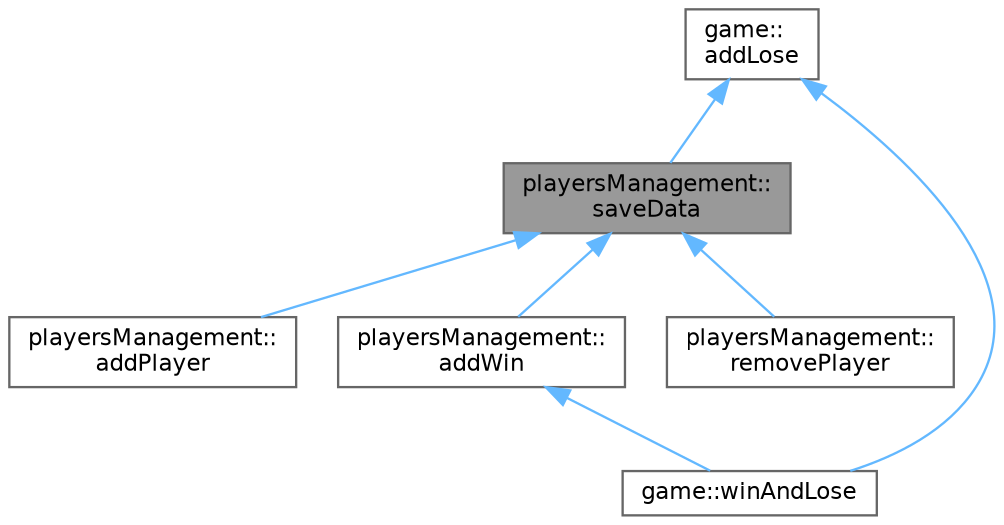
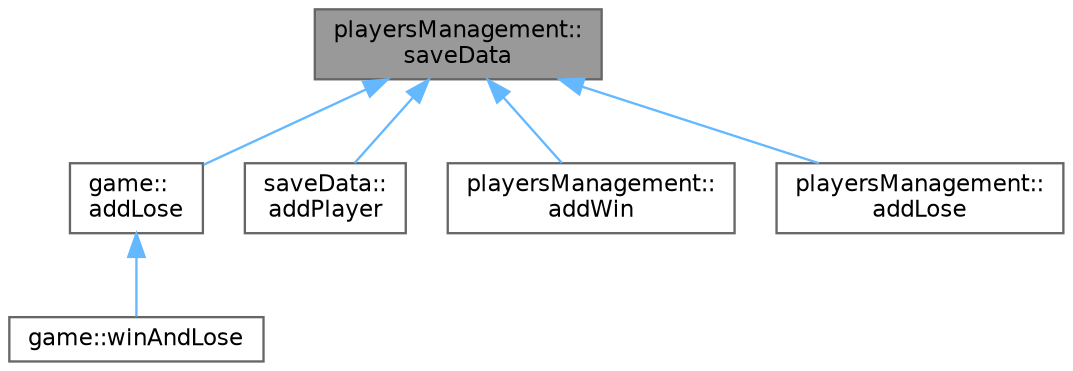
edge "playersManagement:: saveData" -> "game:: addLose": reversed
node "playersManagement:: addPlayer": label "playersManagement:: addPlayer" -> "saveData:: addPlayer"
node "playersManagement:: removePlayer": label "playersManagement:: removePlayer" -> "playersManagement:: addLose"
edge "game::winAndLose" -> "playersManagement:: addWin": removed
